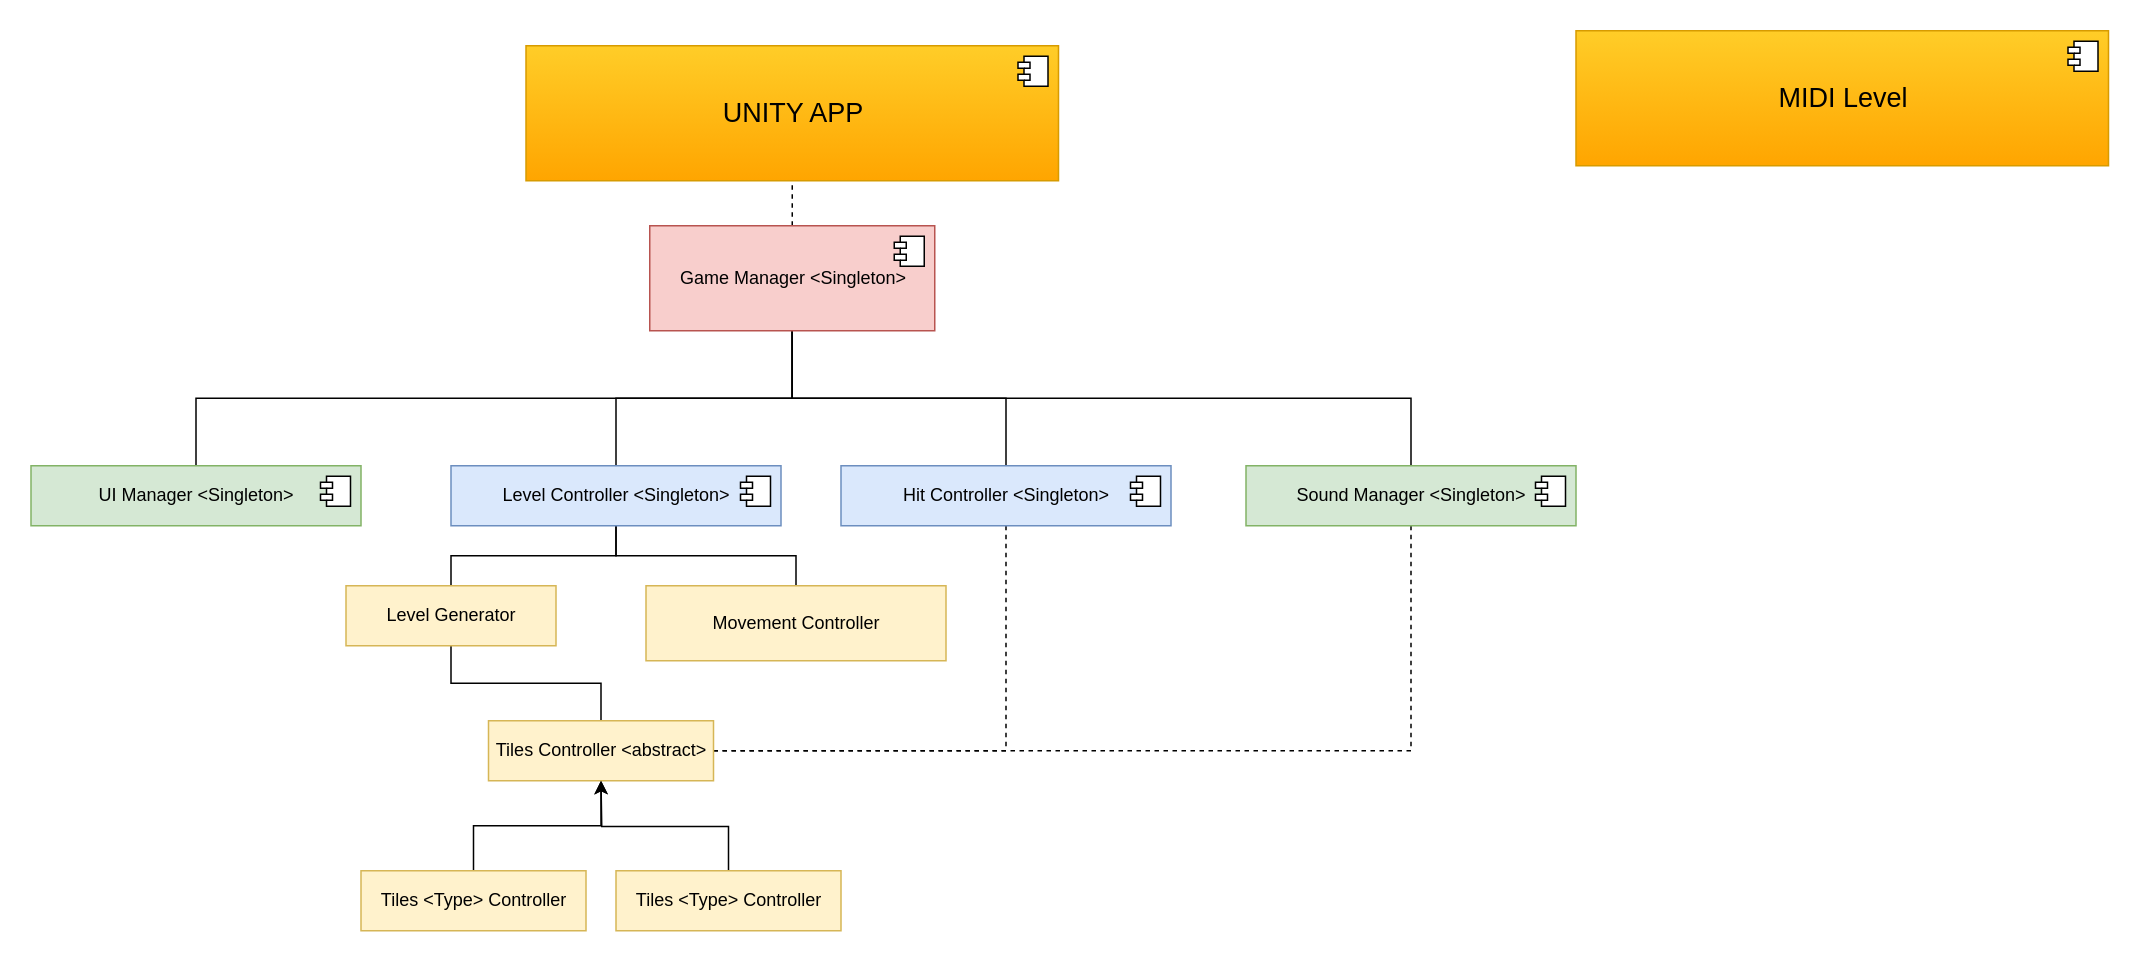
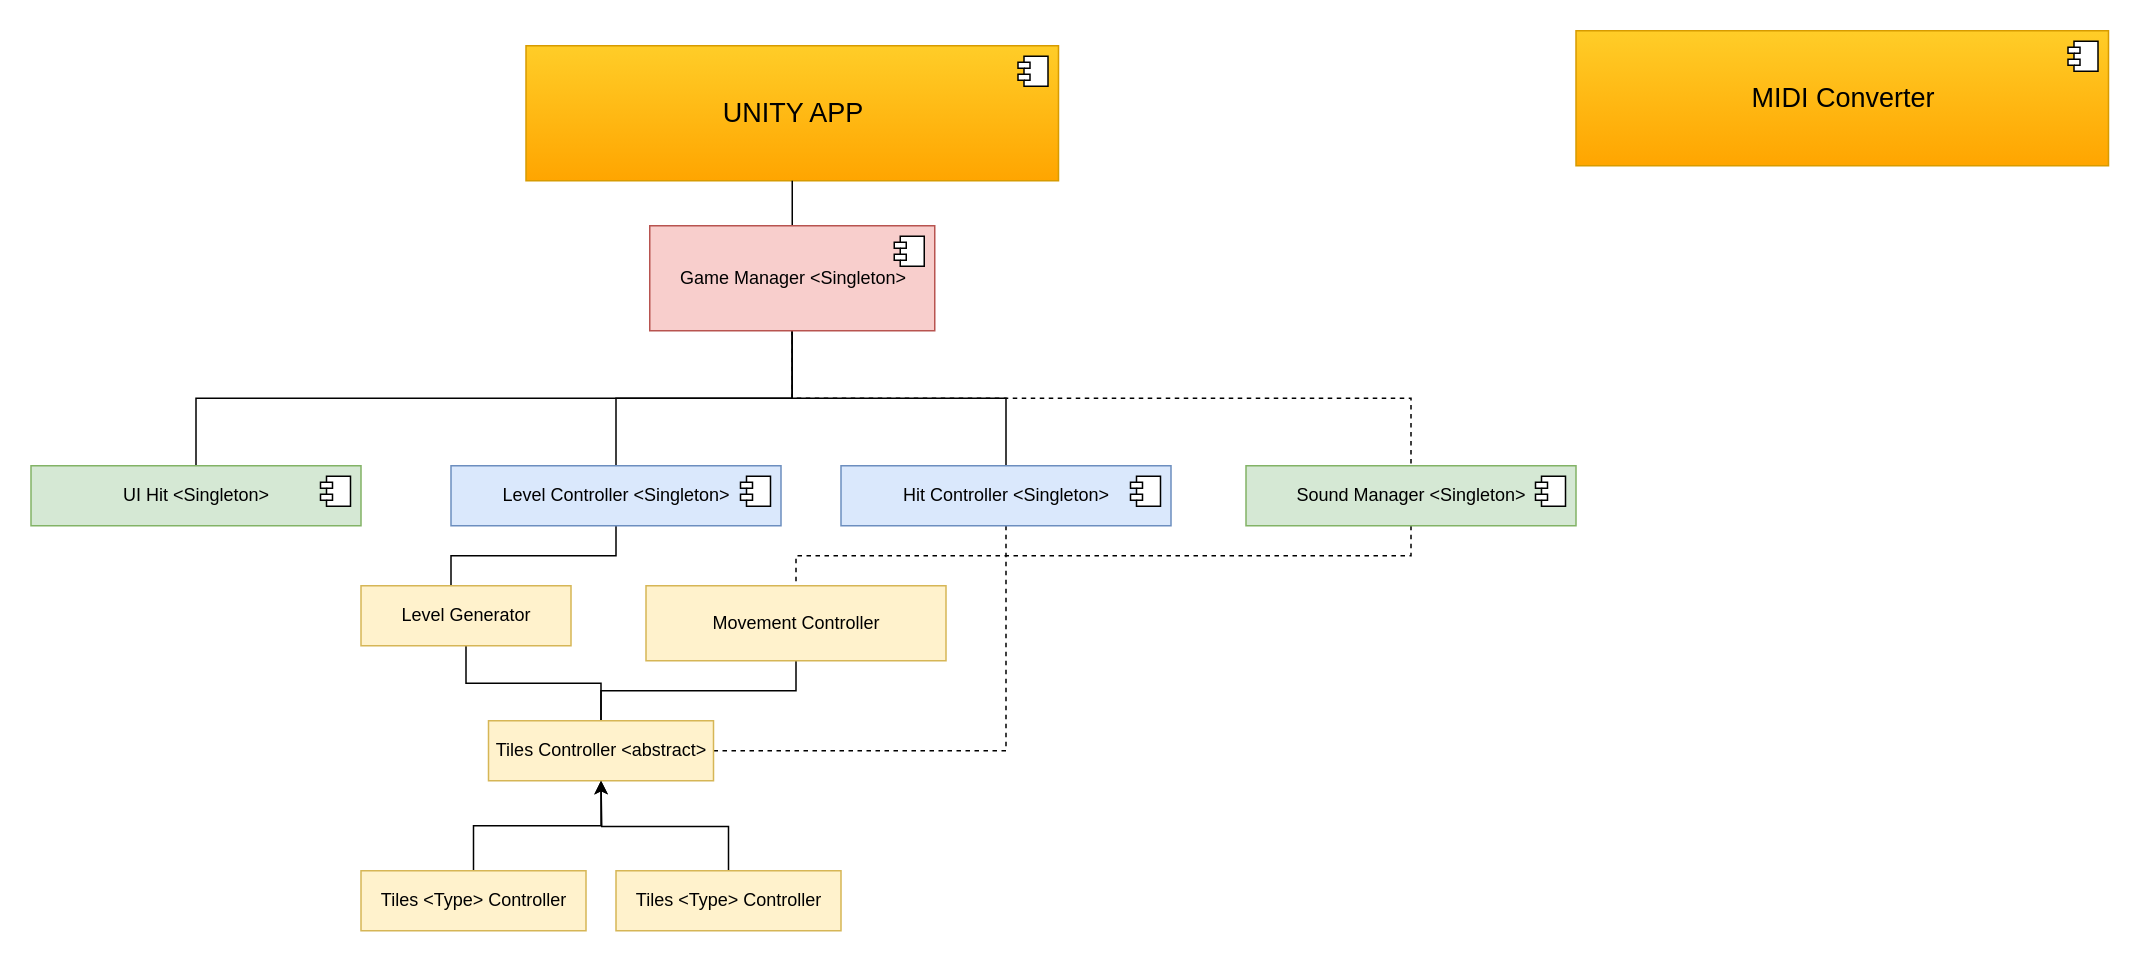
node "MIDI Level": label "MIDI Level" -> "MIDI Converter"
edge "UNITY APP" -- "Game Manager <Singleton>": style dashed -> solid
edge "Game Manager <Singleton>" -- "Sound Manager <Singleton>": style solid -> dashed
node "UI Manager <Singleton>": label "UI Manager <Singleton>" -> "UI Hit <Singleton>"
edge "Level Controller <Singleton>" -- "Movement Controller": removed
node "Level Generator": moved (451, 616) -> (466, 616)
edge "Movement Controller" -- "Tiles Controller <abstract>": added
edge "Sound Manager <Singleton>" -- "Tiles Controller <abstract>": now "Sound Manager <Singleton>" -- "Movement Controller"
